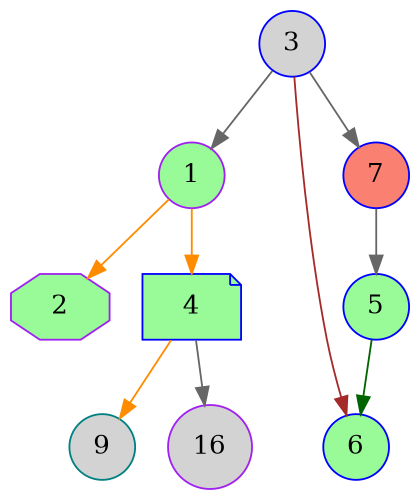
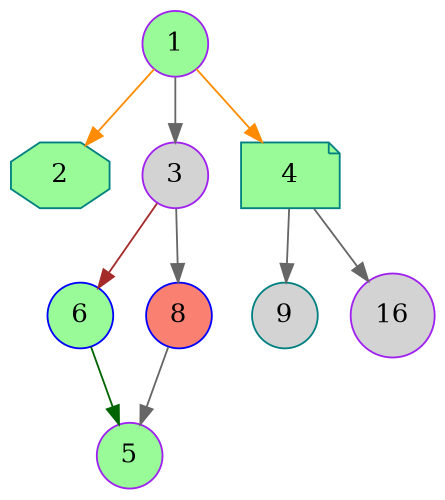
node "3": color blue -> purple
edge "3" -> "1": reversed
node "7": label "7" -> "8"
node "2": color purple -> teal
node "4": color blue -> teal
node "5": color blue -> purple
edge "5" -> "6": reversed
edge "4" -> "9": color darkorange -> gray40
